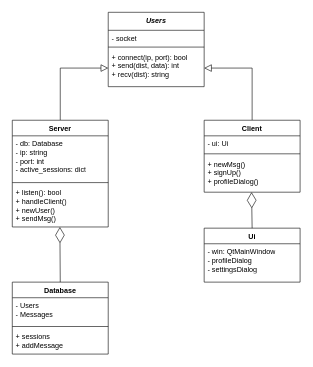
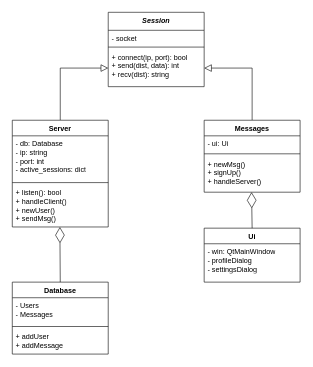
node "Users": label "Users" -> "Session"
node "Client": label "Client" -> "Messages"
node "+ newMsg() + signUp() + profileDialog()": label "+ newMsg() + signUp() + profileDialog()" -> "+ newMsg() + signUp() + handleServer()"
node "+ sessions + addMessage": label "+ sessions + addMessage" -> "+ addUser + addMessage"
